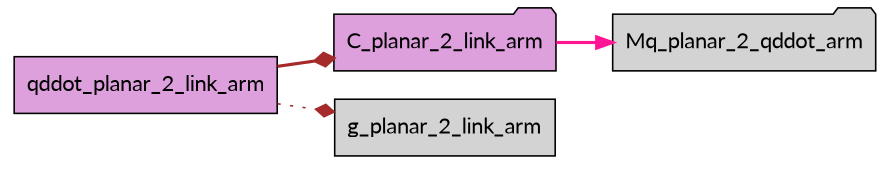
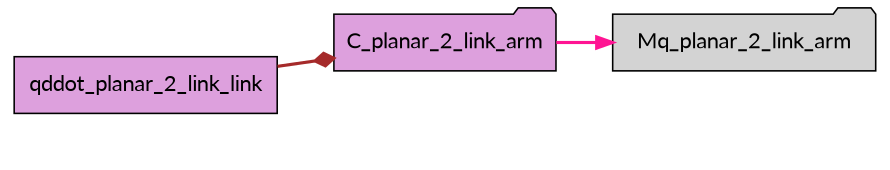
node "Mq_planar_2_qddot_arm": label "Mq_planar_2_qddot_arm" -> "Mq_planar_2_link_arm"
node "qddot_planar_2_link_arm": label "qddot_planar_2_link_arm" -> "qddot_planar_2_link_link"
node "g_planar_2_link_arm": removed
